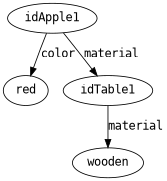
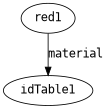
node "idApple1": label "idApple1" -> "red1"
node "red": removed
node "wooden": removed
